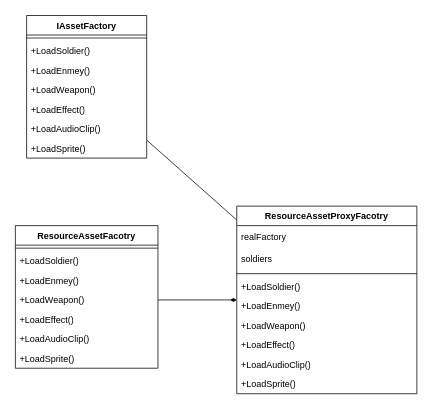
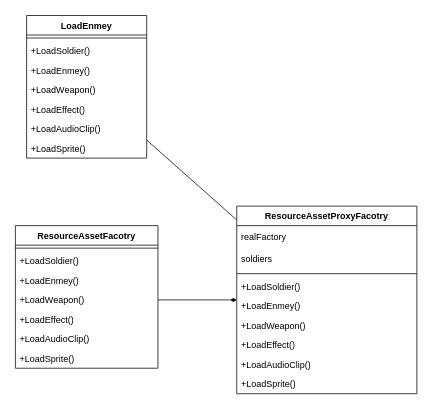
node "IAssetFactory": label "IAssetFactory" -> "LoadEnmey"
